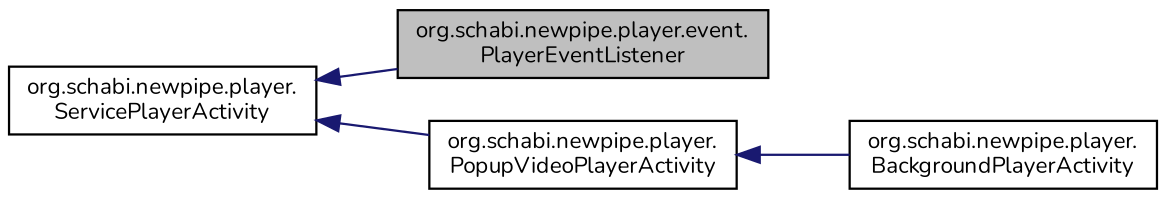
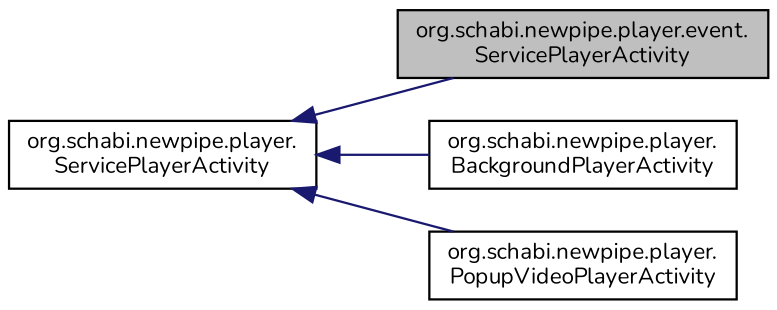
node "org.schabi.newpipe.player.event. PlayerEventListener": label "org.schabi.newpipe.player.event. PlayerEventListener" -> "org.schabi.newpipe.player.event. ServicePlayerActivity"
edge "org.schabi.newpipe.player. BackgroundPlayerActivity" -> "org.schabi.newpipe.player. PopupVideoPlayerActivity": now "org.schabi.newpipe.player. BackgroundPlayerActivity" -> "org.schabi.newpipe.player. ServicePlayerActivity"
